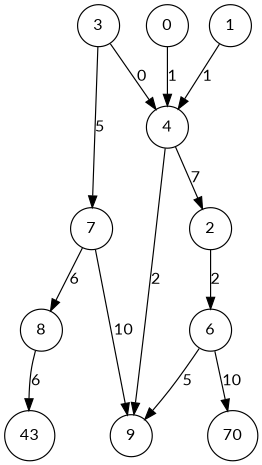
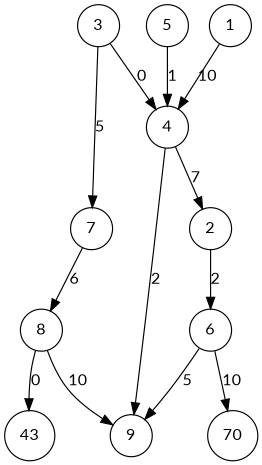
node "0": label "0" -> "5"
edge "1" -> "4": label "1" -> "10"
edge "7" -> "9": now "8" -> "9"
edge "8" -> "43": label "6" -> "0"
